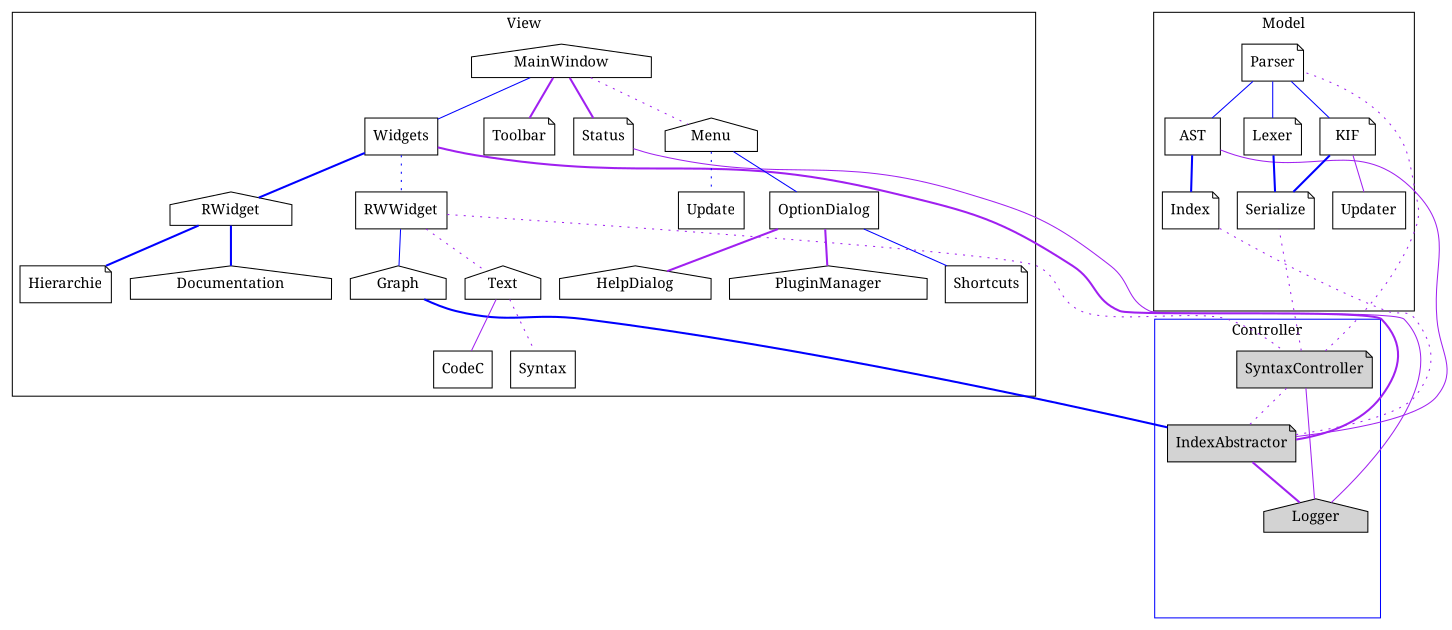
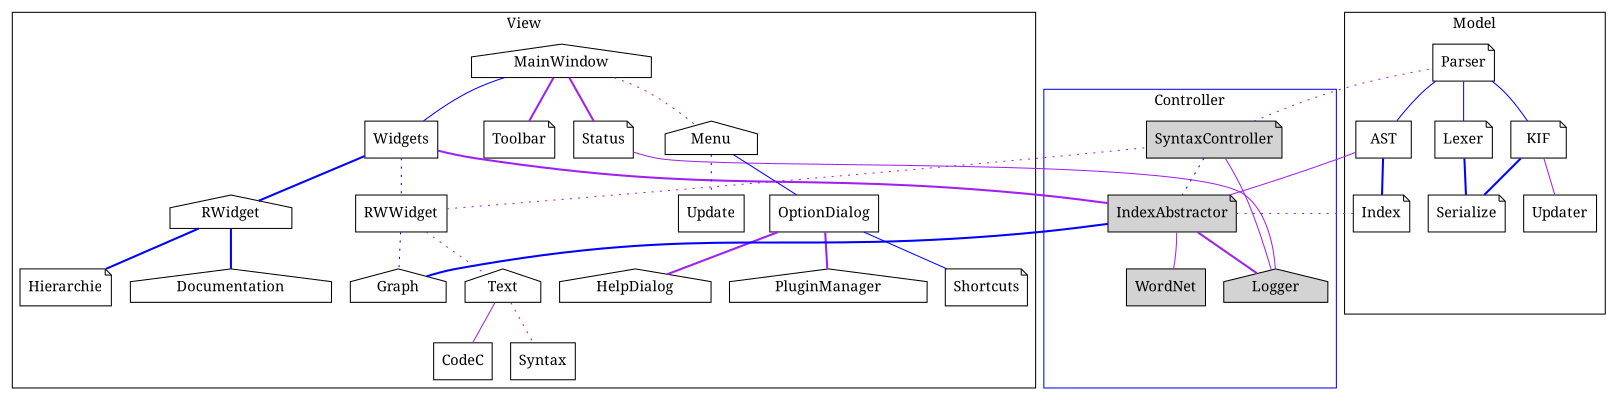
edge "RWWidget" -- "Graph": style solid -> dotted
node "WordNet": added
edge "Serialize" -- "SyntaxController": removed
edge "SyntaxController" -- "IndexAbstractor": color purple -> blue
